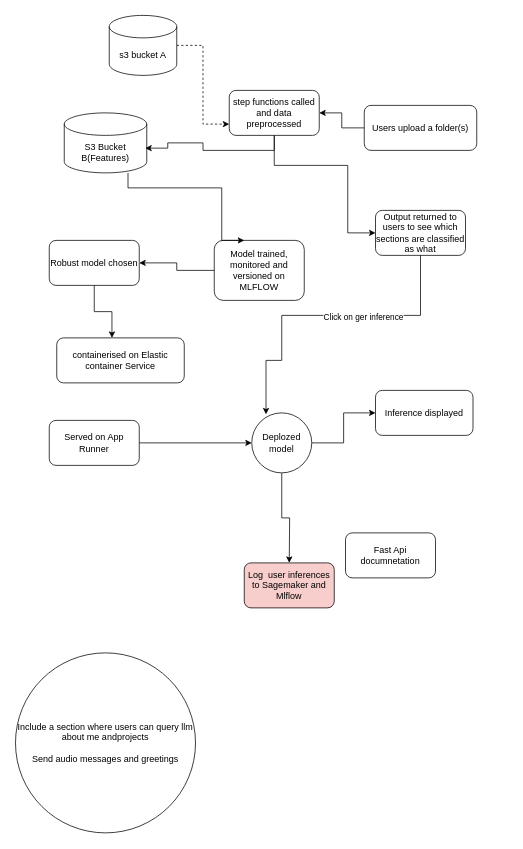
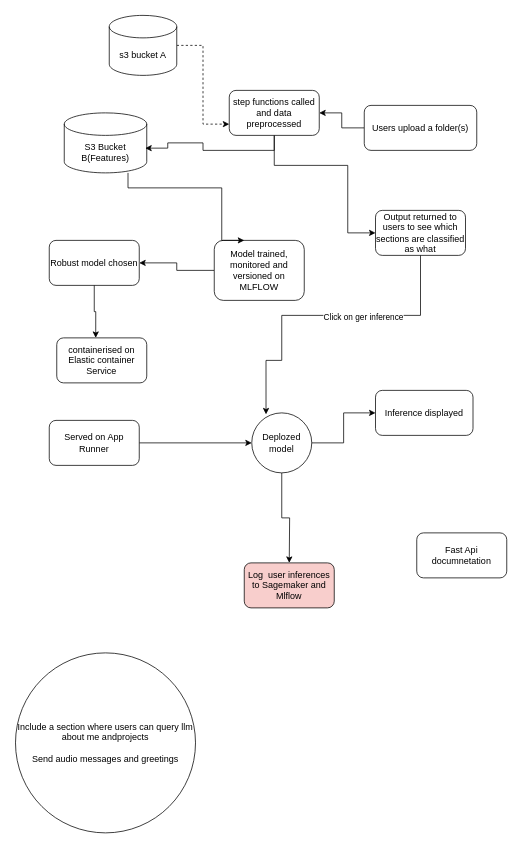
node "containerised on Elastic container Service": size 128x45 -> 90x45
node "Fast Api documnetation": moved (390, 555) -> (462, 555)
